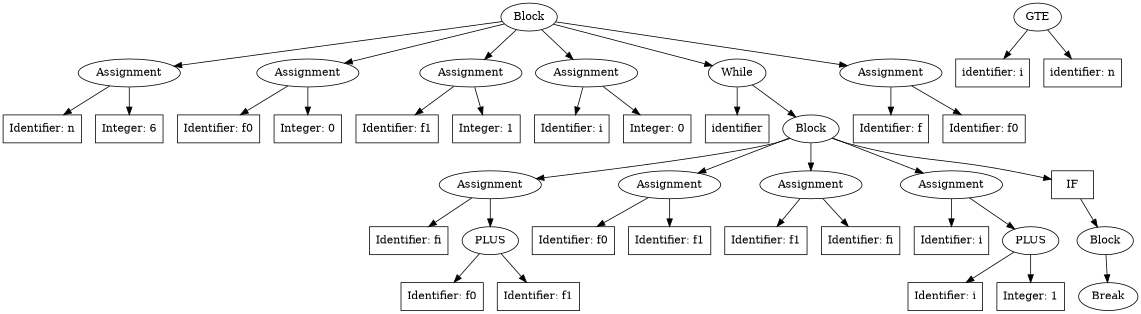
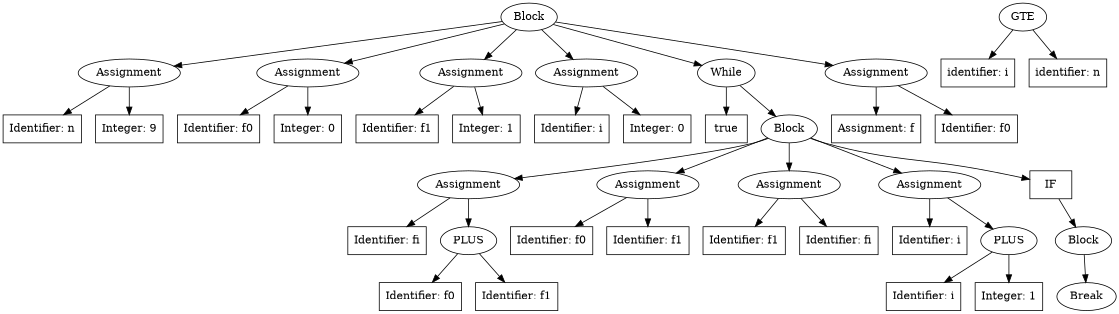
node "Integer: 6": label "Integer: 6" -> "Integer: 9"
node "identifier": label "identifier" -> "true"
node "Identifier: f": label "Identifier: f" -> "Assignment: f"
